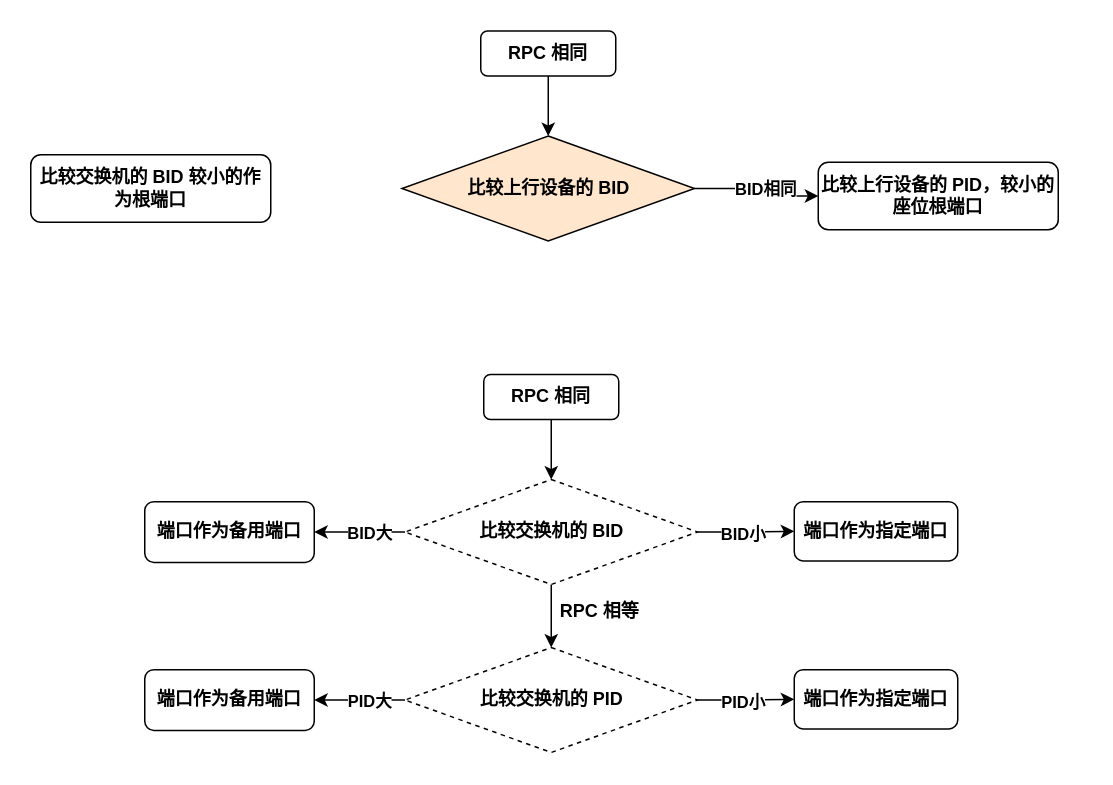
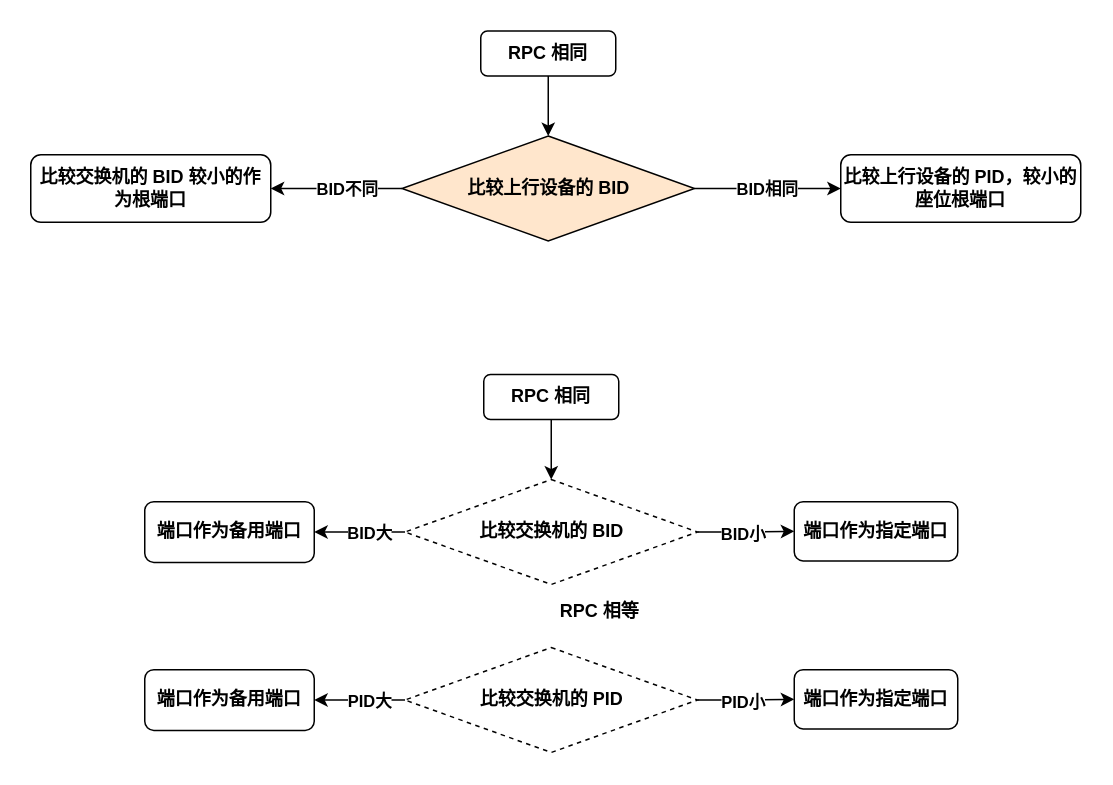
edge "比较上行设备的 BID" -> "比较交换机的 BID 较小的作为根端口": added, label "BID不同"
node "比较上行设备的 PID，较小的座位根端口": moved (938, 196) -> (961, 188)
edge "比较交换机的 BID" -> "比较交换机的 PID": removed
